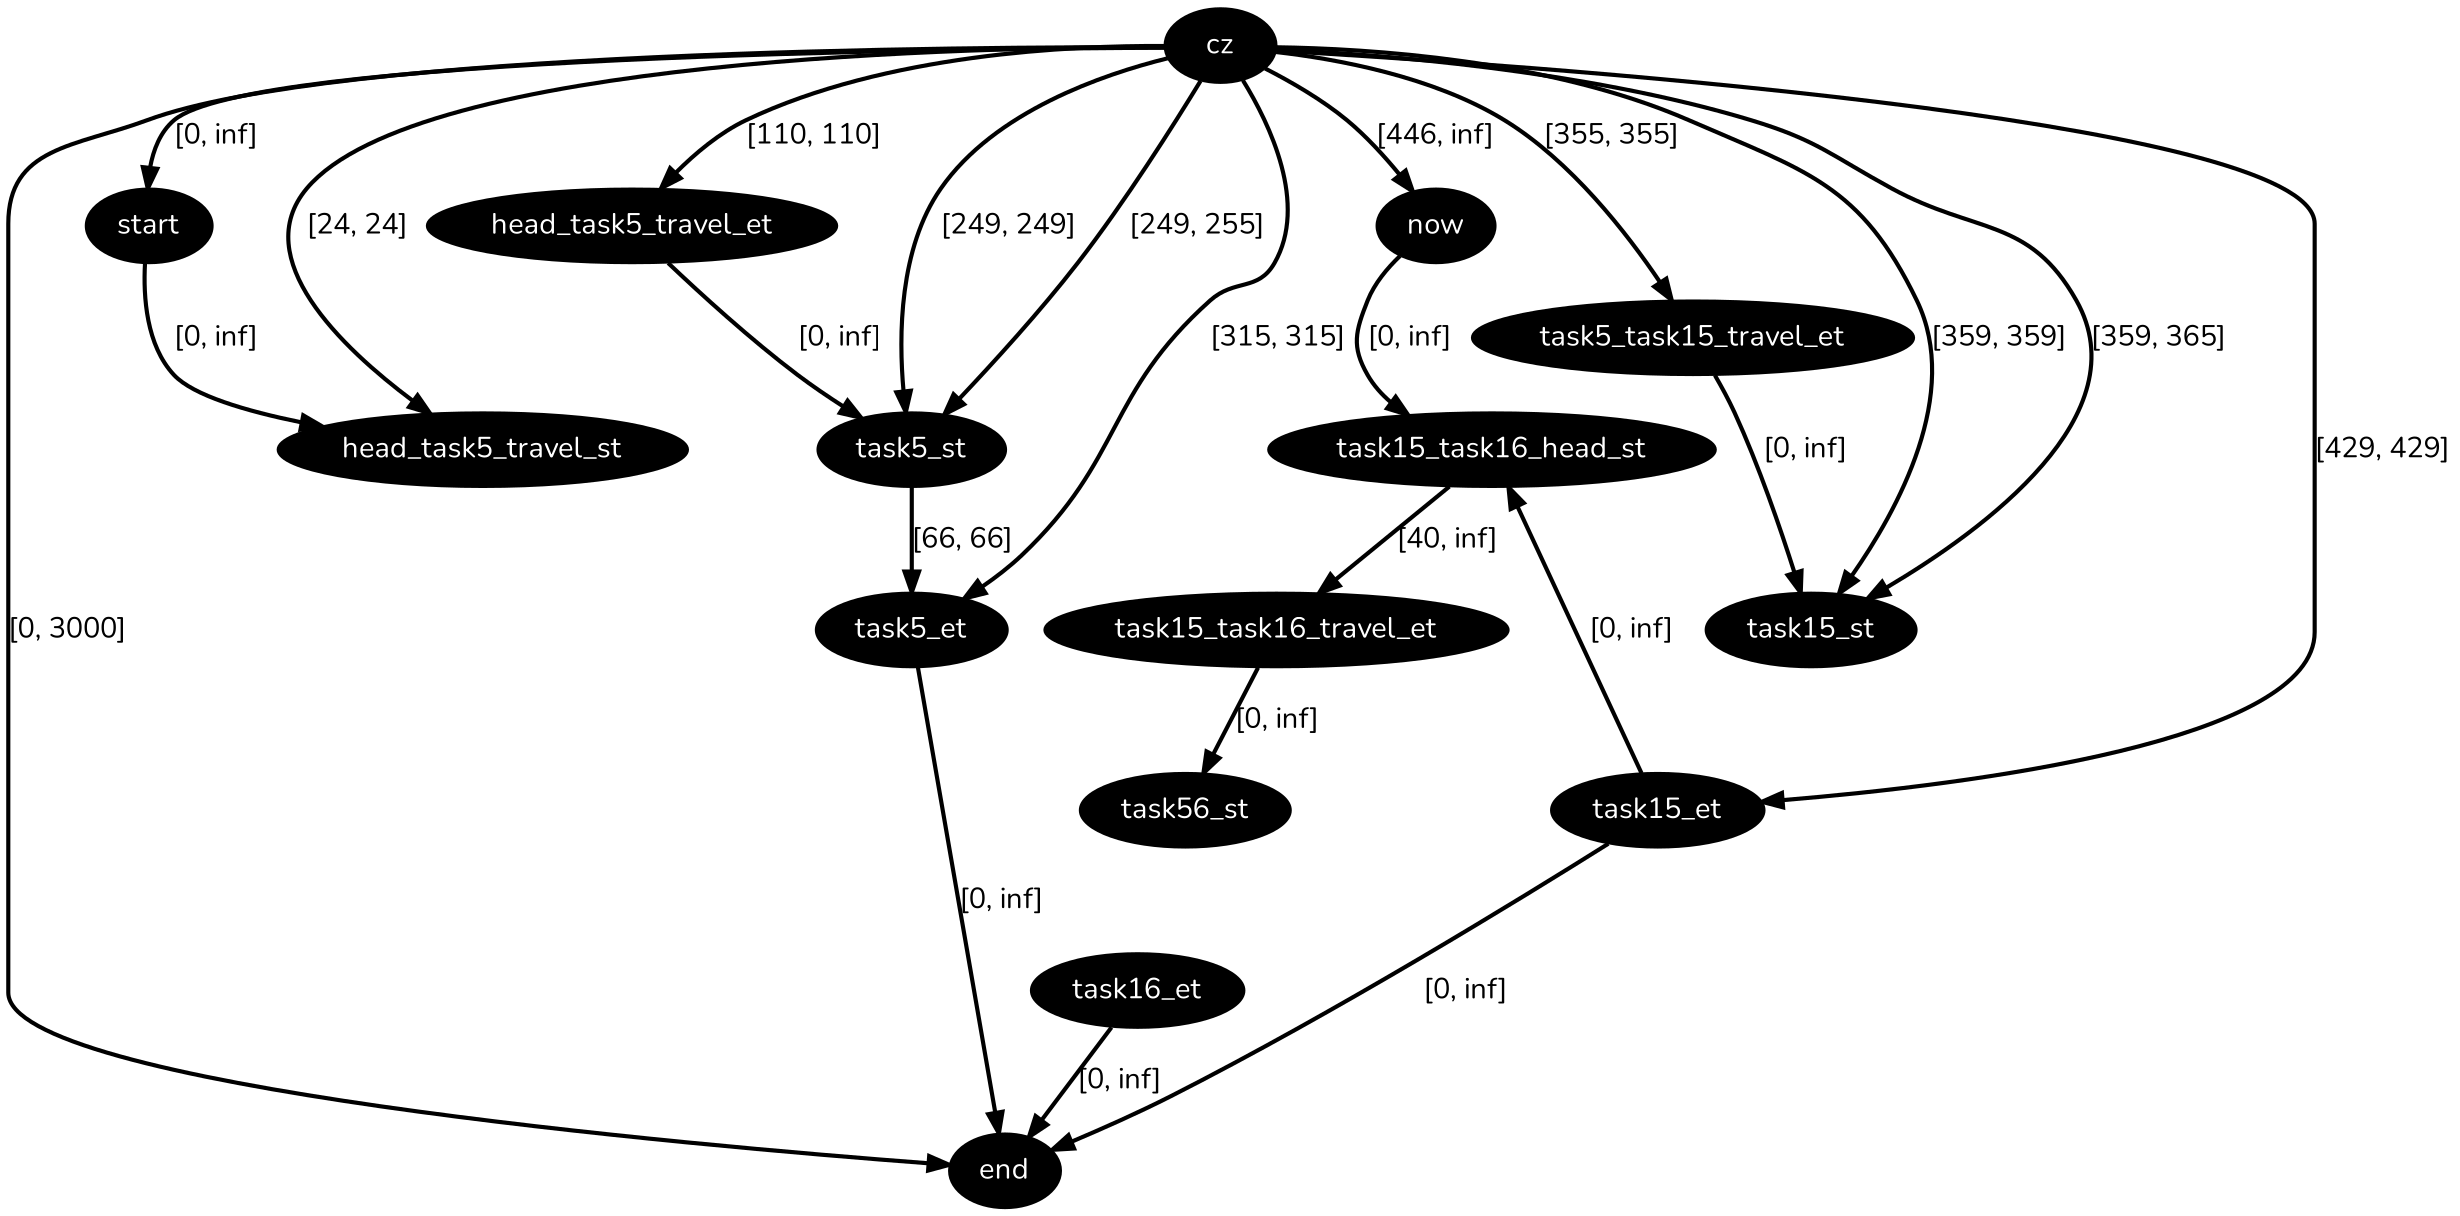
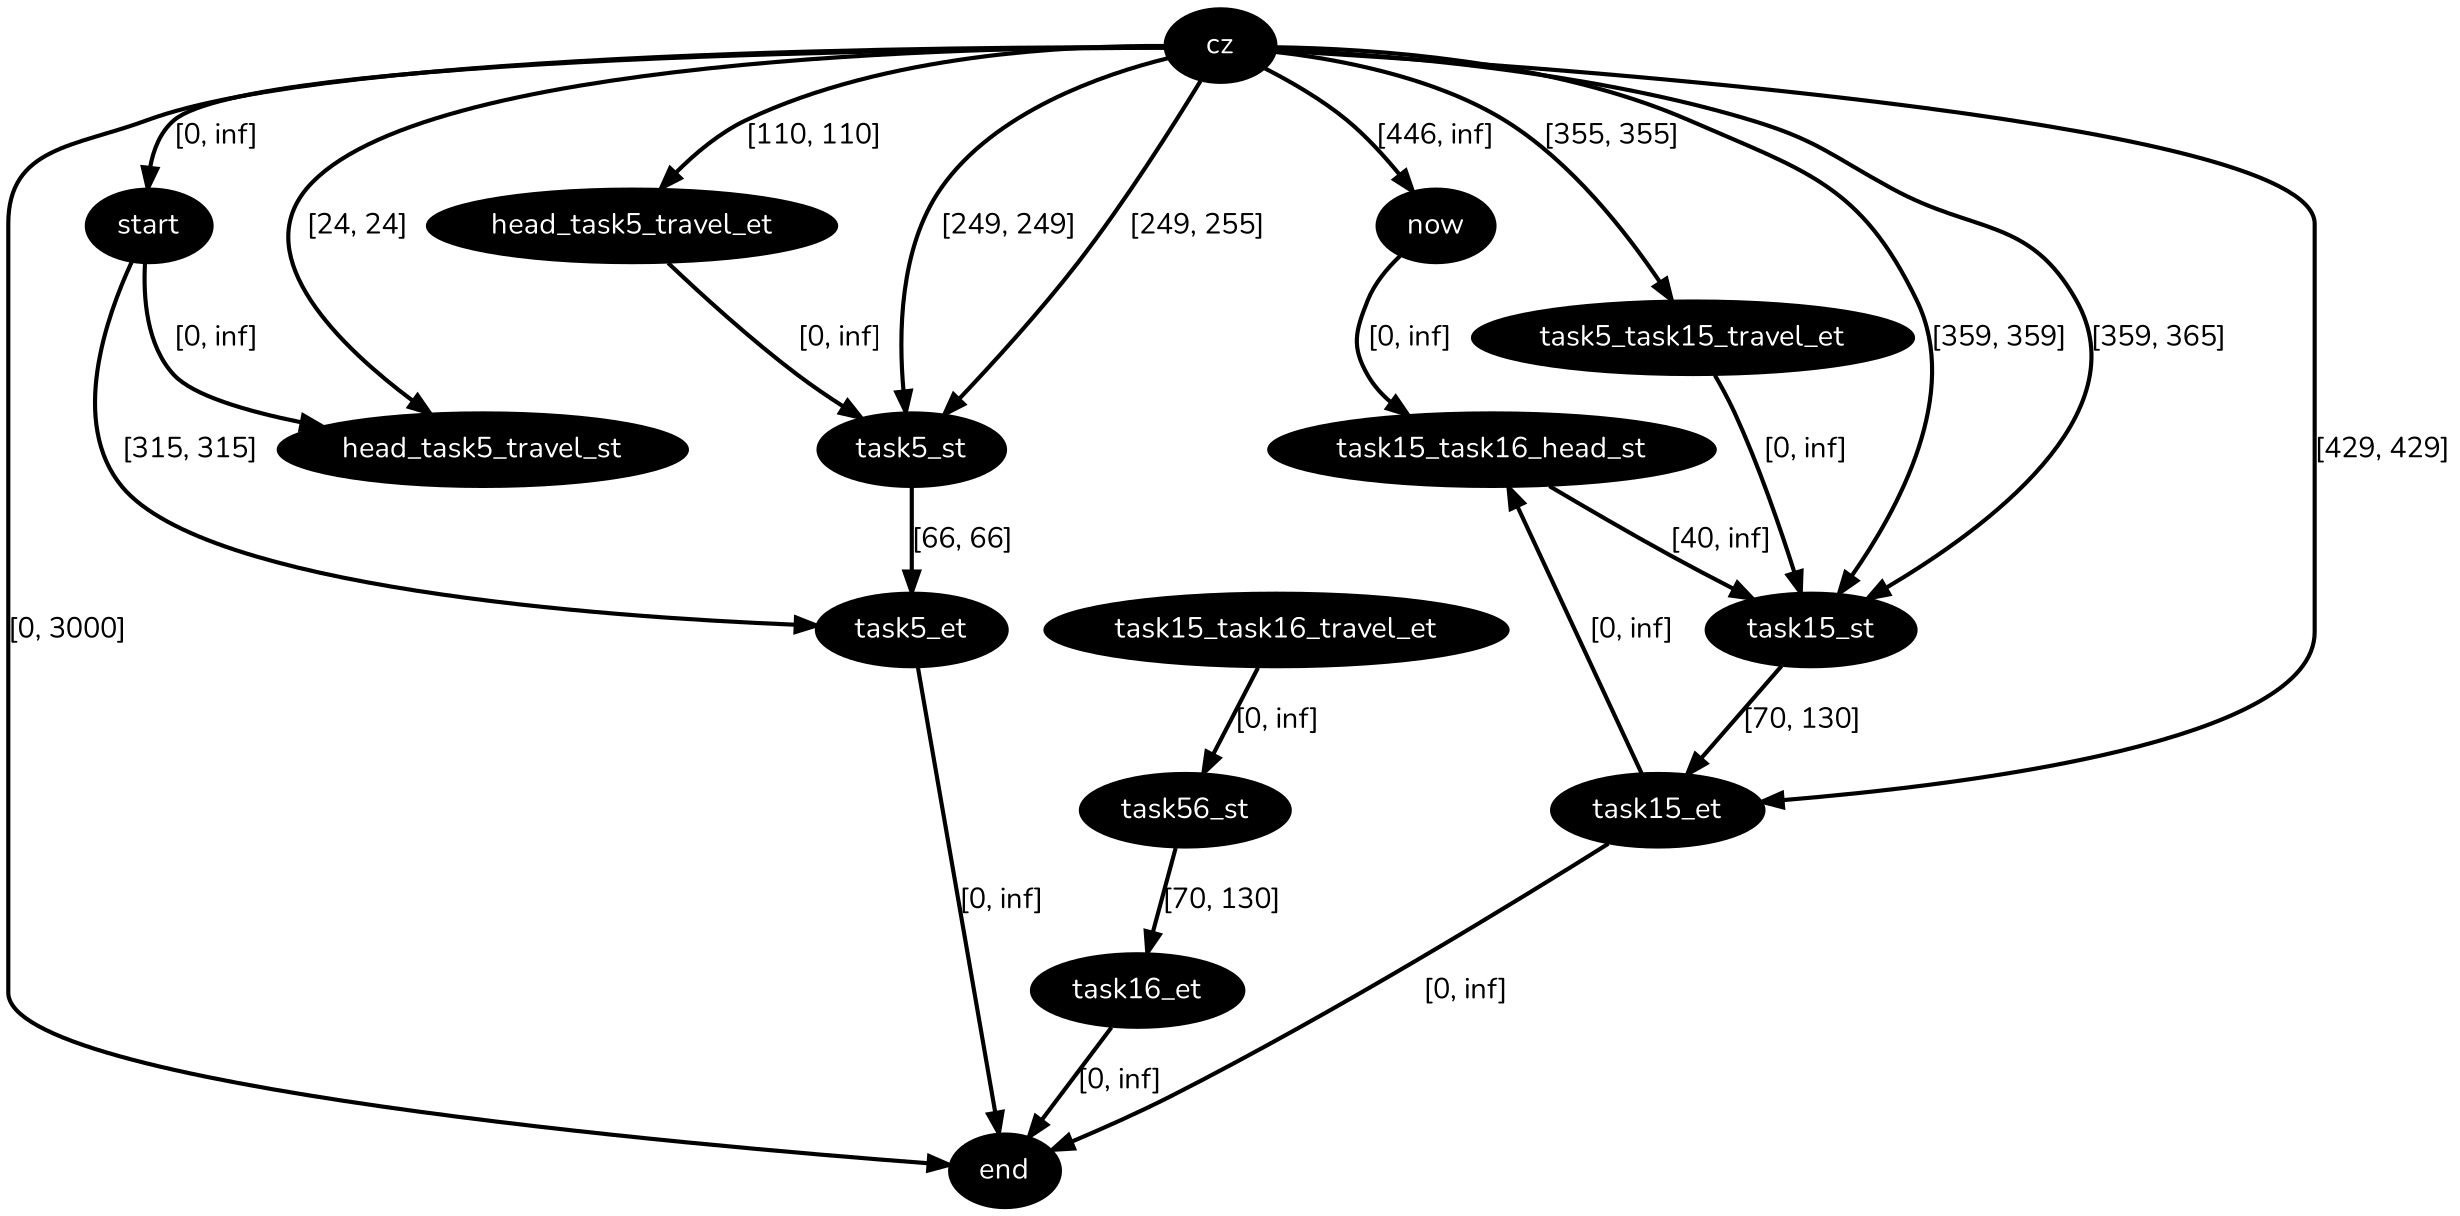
edge "cz" -> "task5_et": now "start" -> "task5_et"
edge "task15_task16_head_st" -> "task15_task16_travel_et": now "task15_task16_head_st" -> "task15_st"
edge "task15_st" -> "task15_et": added, label "[70, 130]"
edge "task56_st" -> "task16_et": added, label "[70, 130]"
